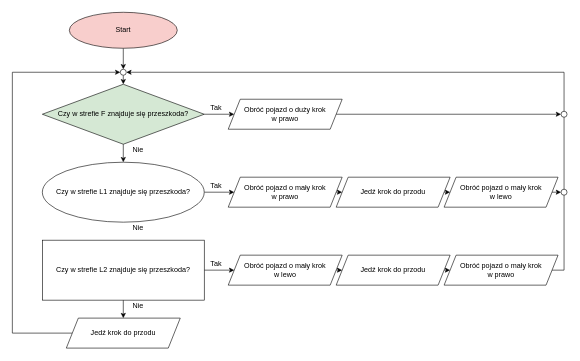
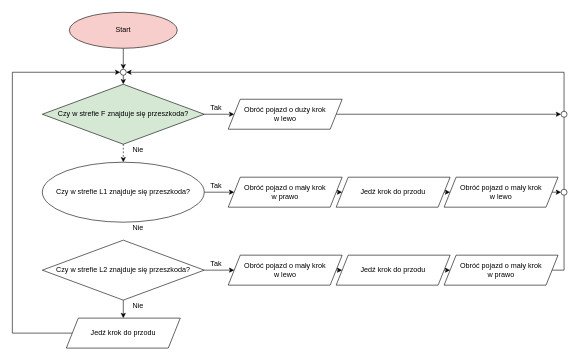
node "Obróć pojazd o duży krok w prawo": label "Obróć pojazd o duży krok w prawo" -> "Obróć pojazd o duży krok w lewo"
edge "Czy w strefie F znajduje się przeszkoda?" -> "Czy w strefie L1 znajduje się przeszkoda?": style solid -> dashed
node "Czy w strefie L2 znajduje się przeszkoda?": shape rectangle -> diamond
